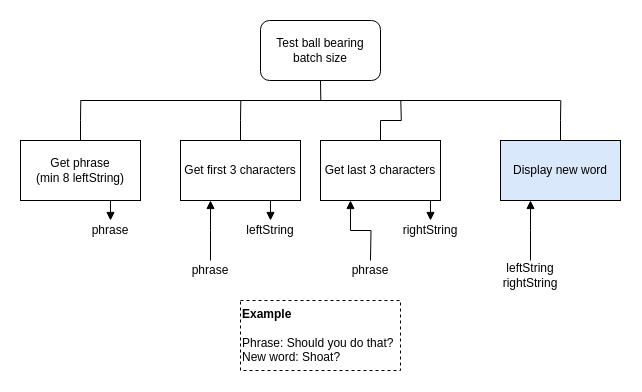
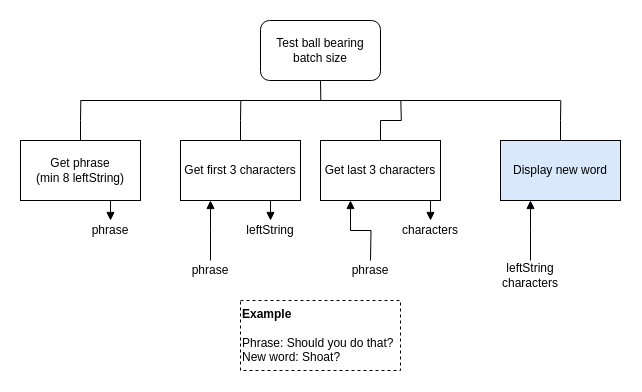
node "rightString": label "rightString" -> "characters"
node "leftString rightString": label "leftString rightString" -> "leftString characters"
